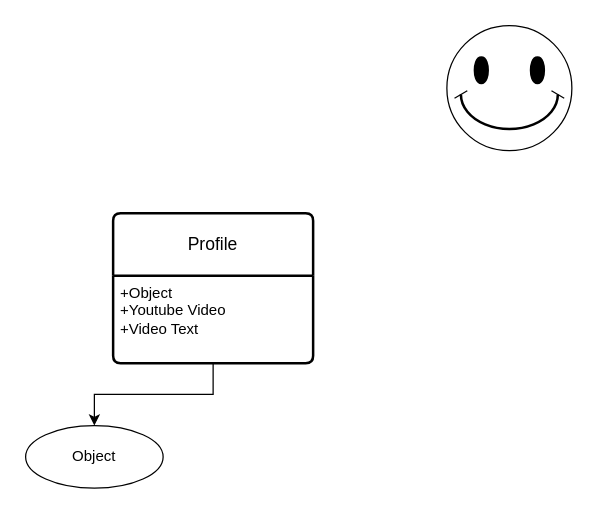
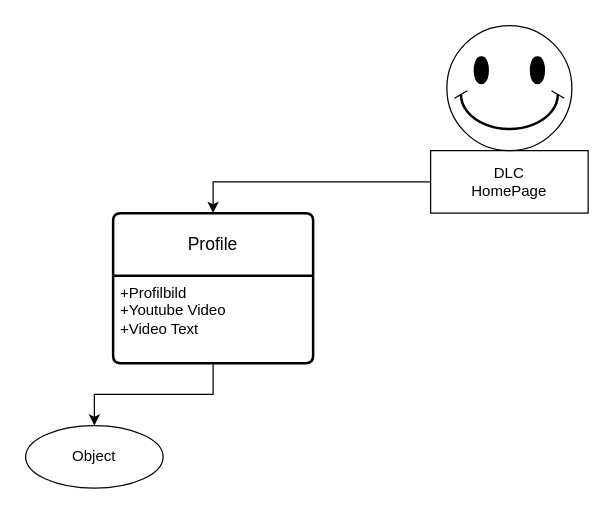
edge "DLC HomePage" -> "Profile": added
node "DLC HomePage": added
node "+Object +Youtube Video +Video Text": label "+Object +Youtube Video +Video Text" -> "+Profilbild +Youtube Video +Video Text"
